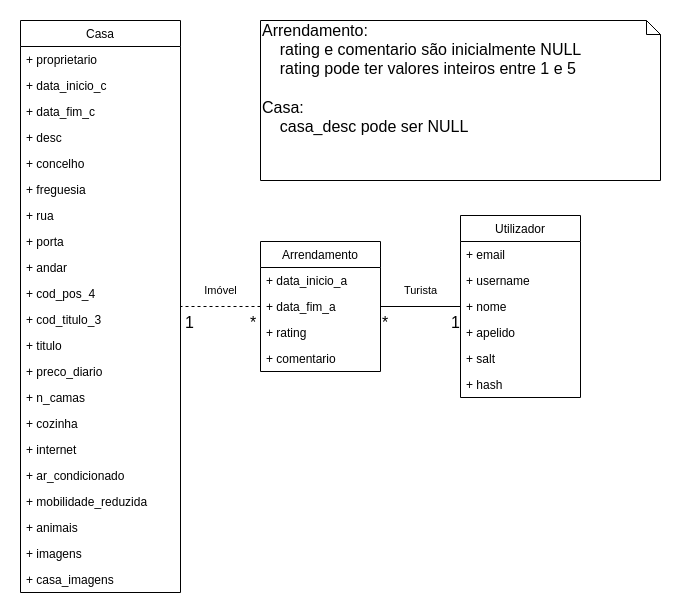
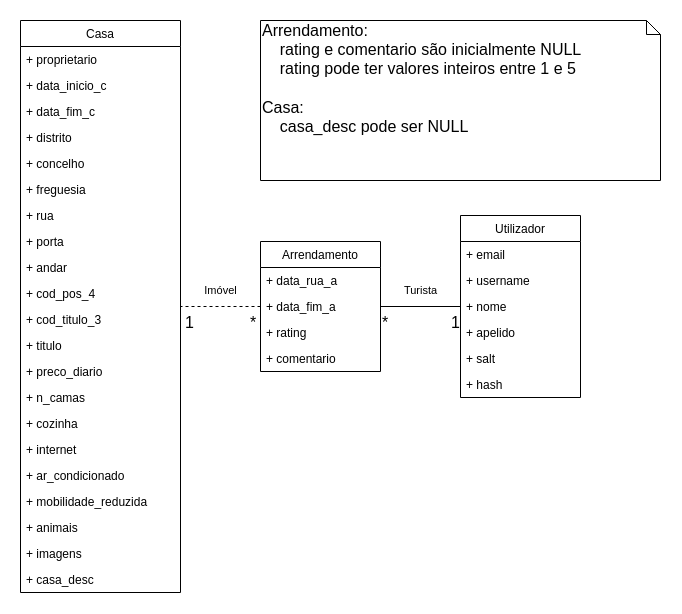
node "+ desc": label "+ desc" -> "+ distrito"
node "+ data_inicio_a": label "+ data_inicio_a" -> "+ data_rua_a"
node "+ casa_imagens": label "+ casa_imagens" -> "+ casa_desc"
